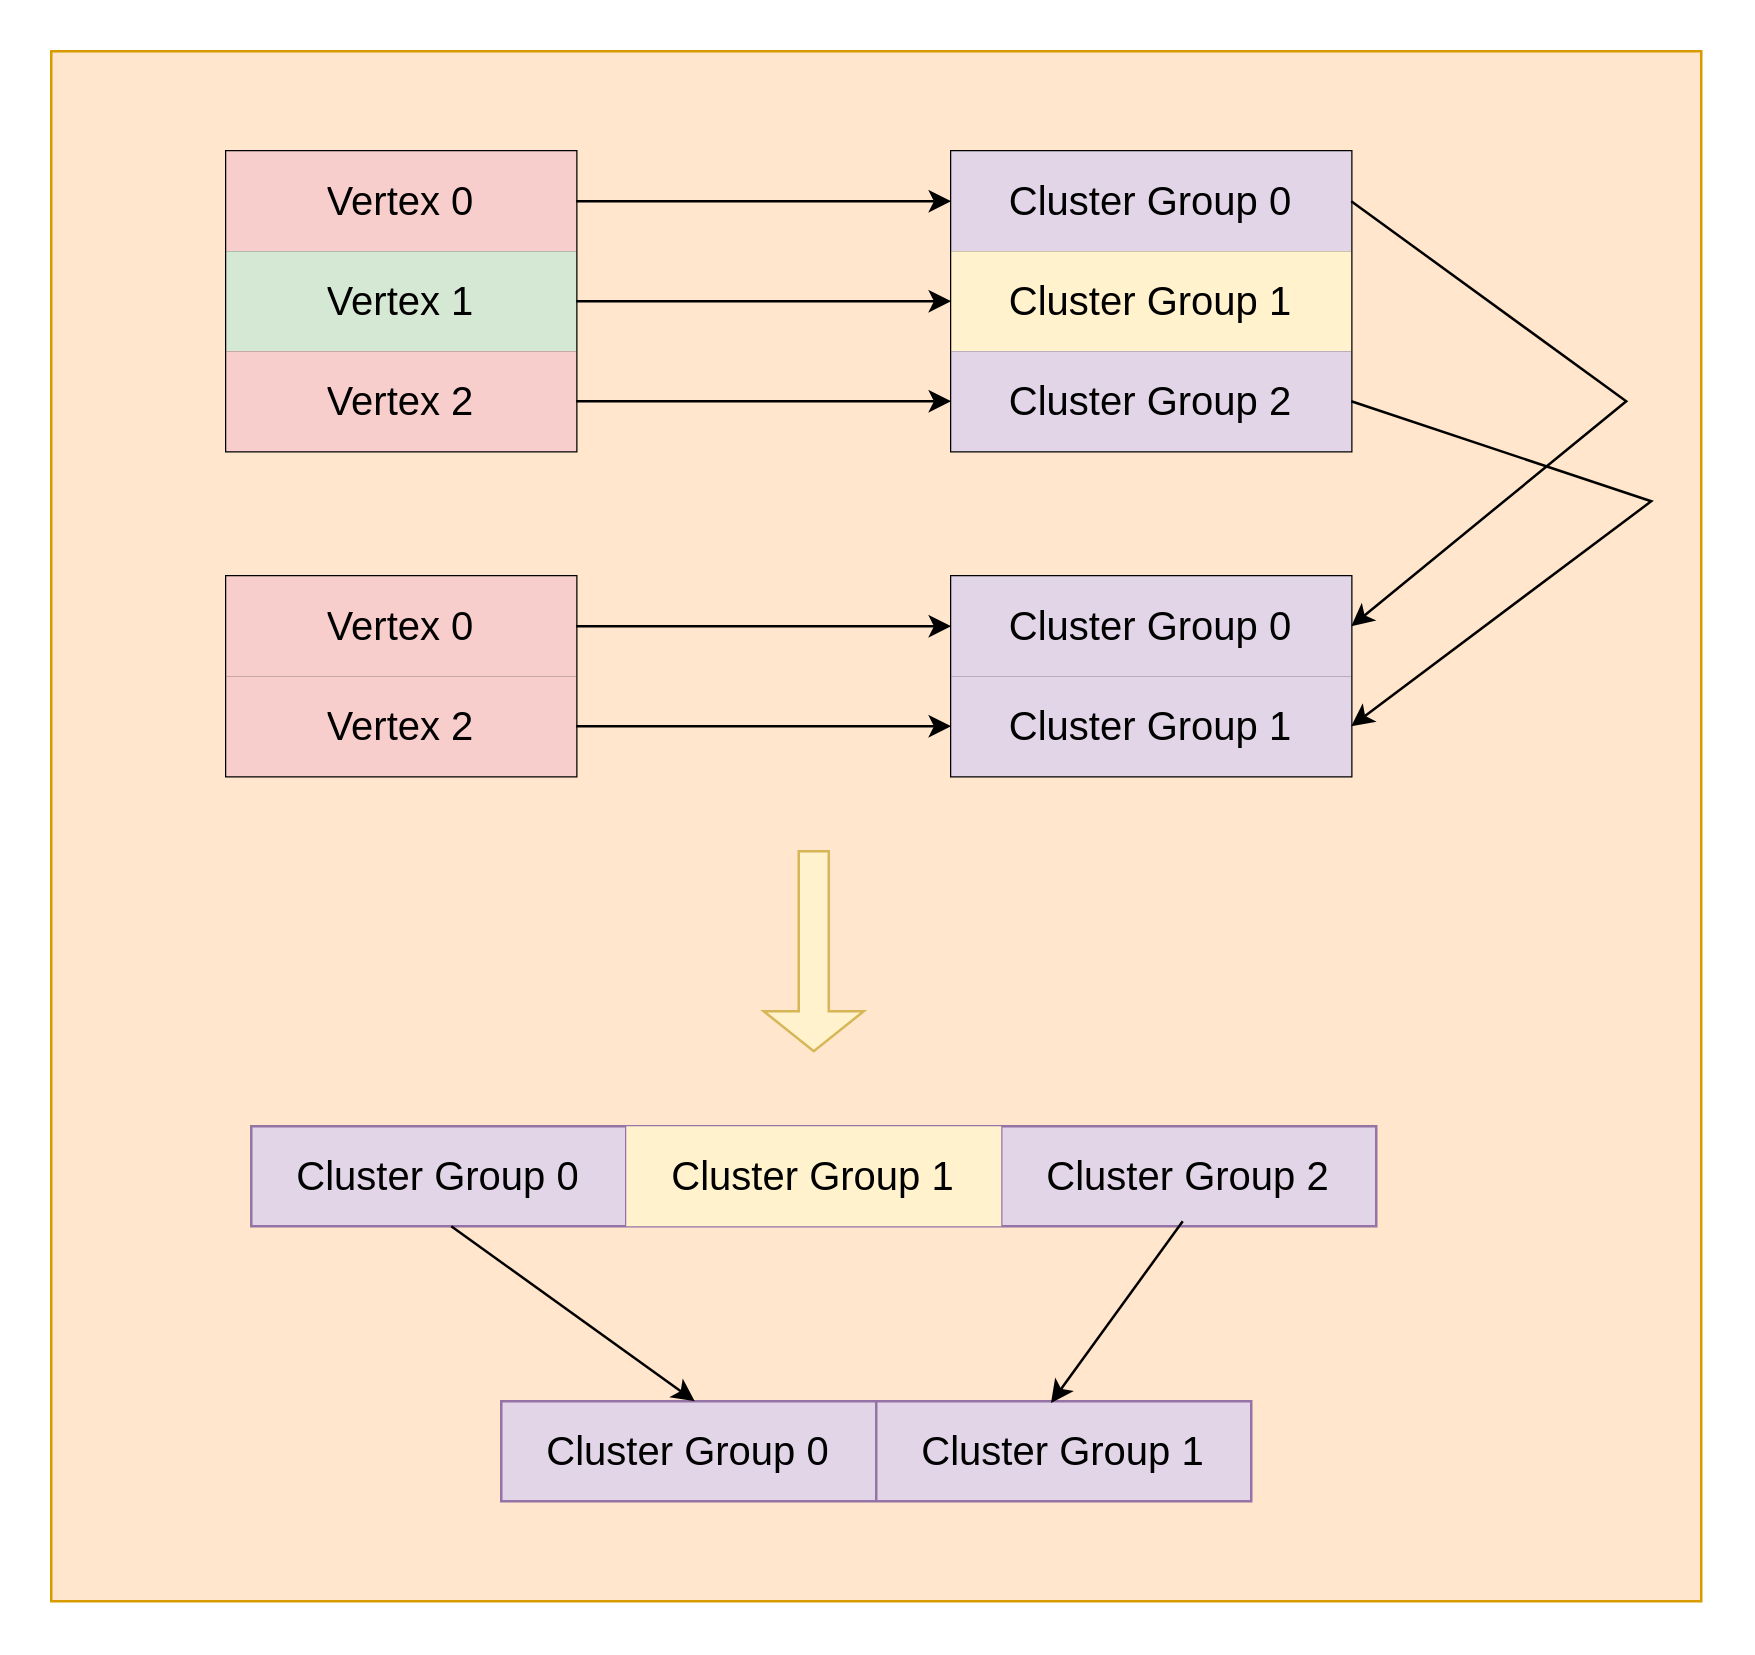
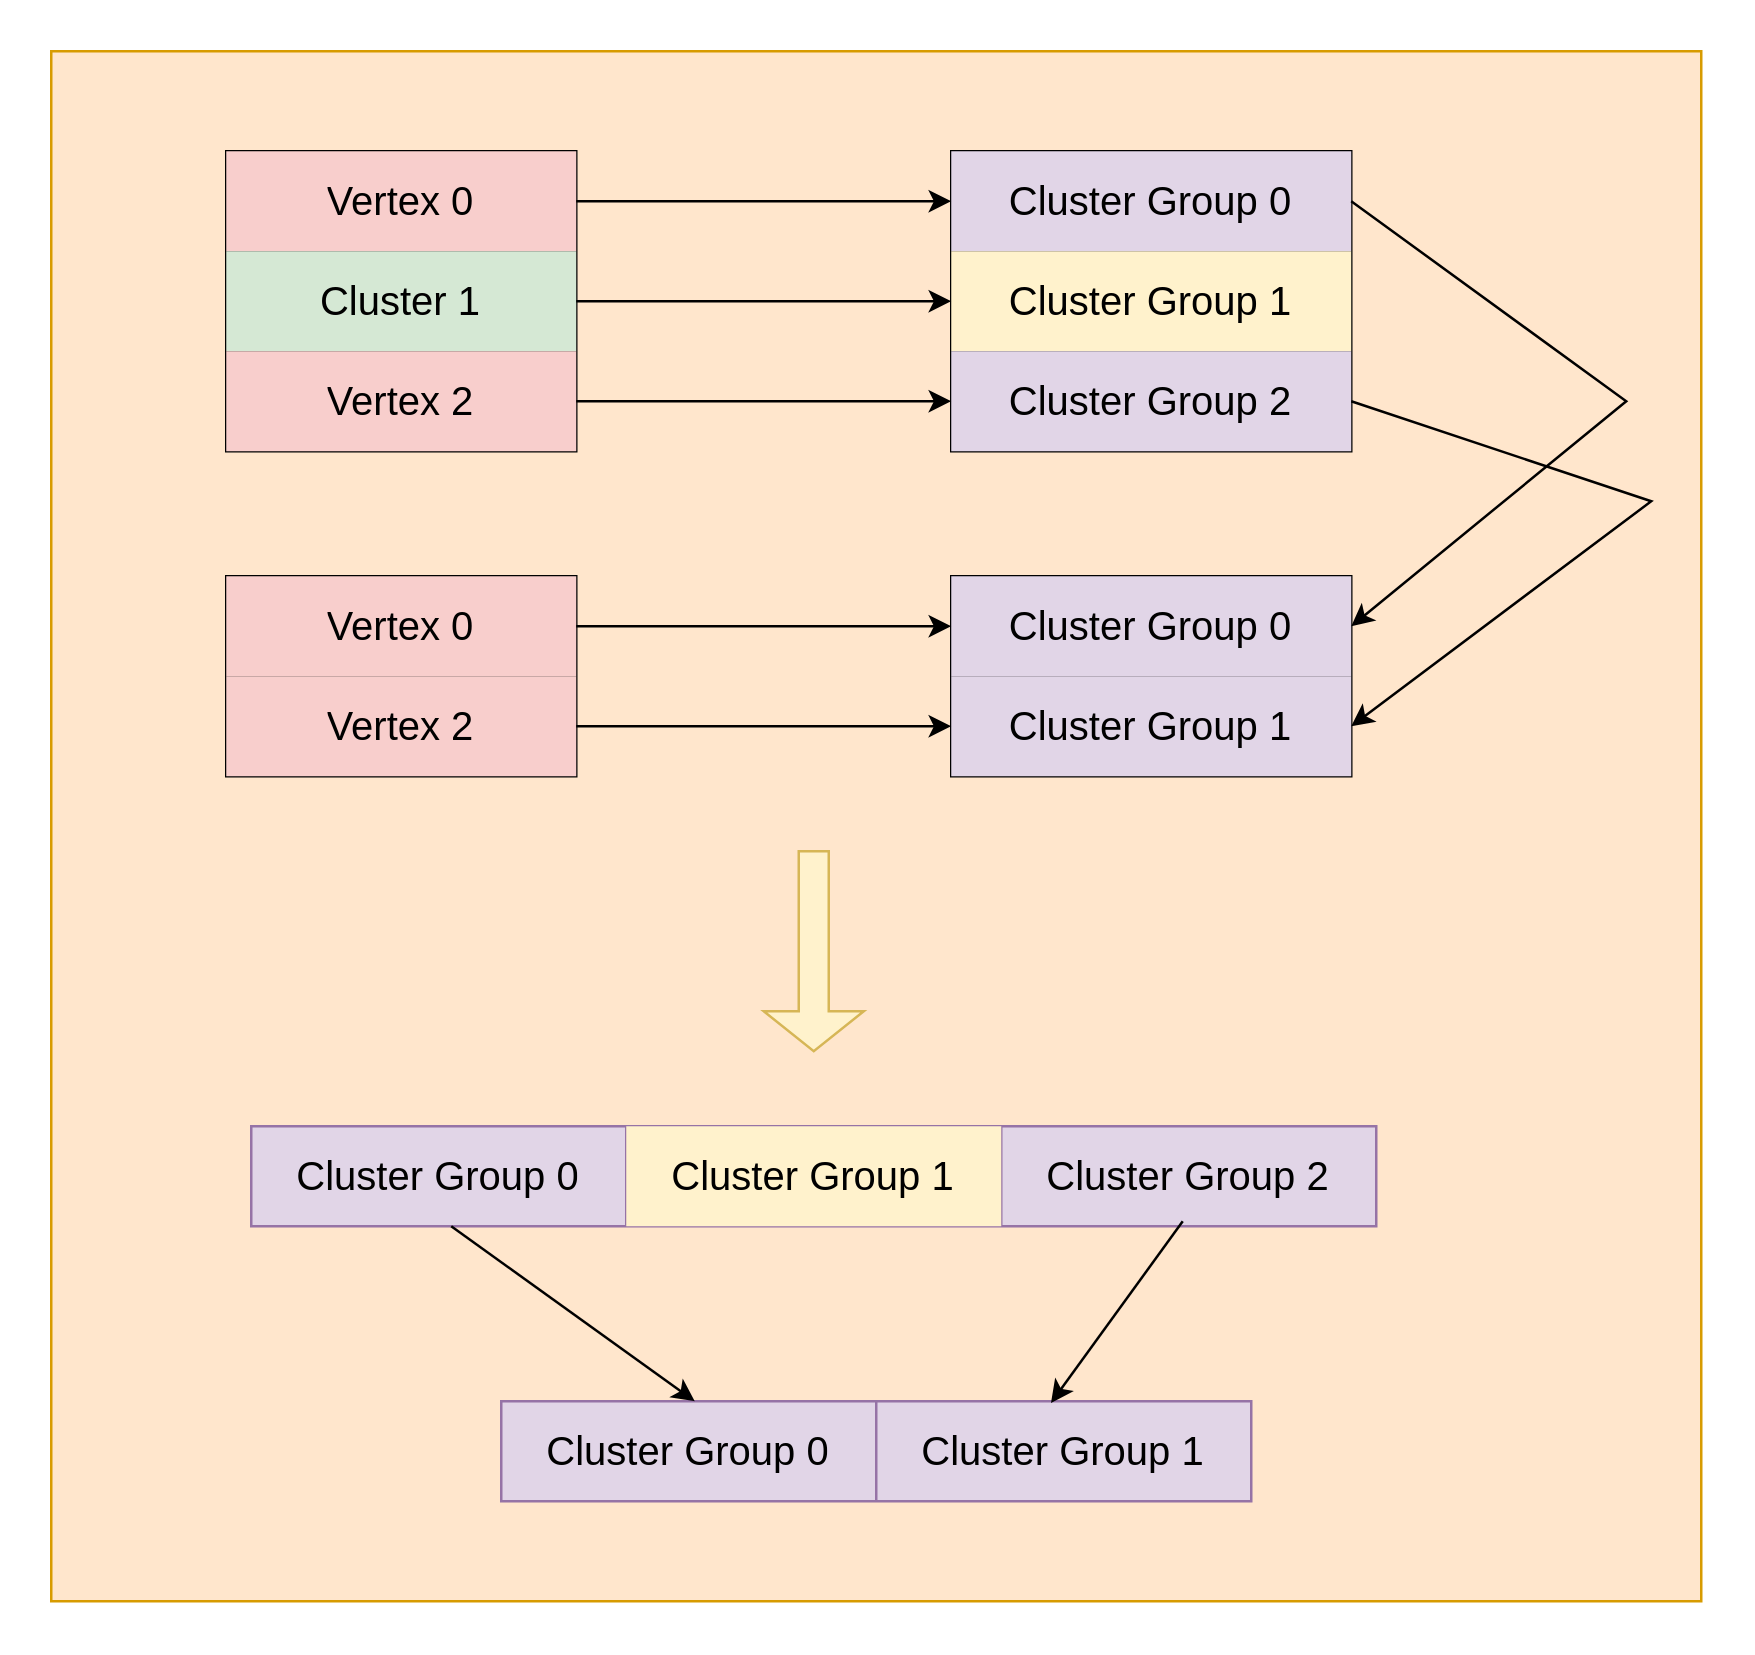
node "Vertex 1": label "Vertex 1" -> "Cluster 1"
